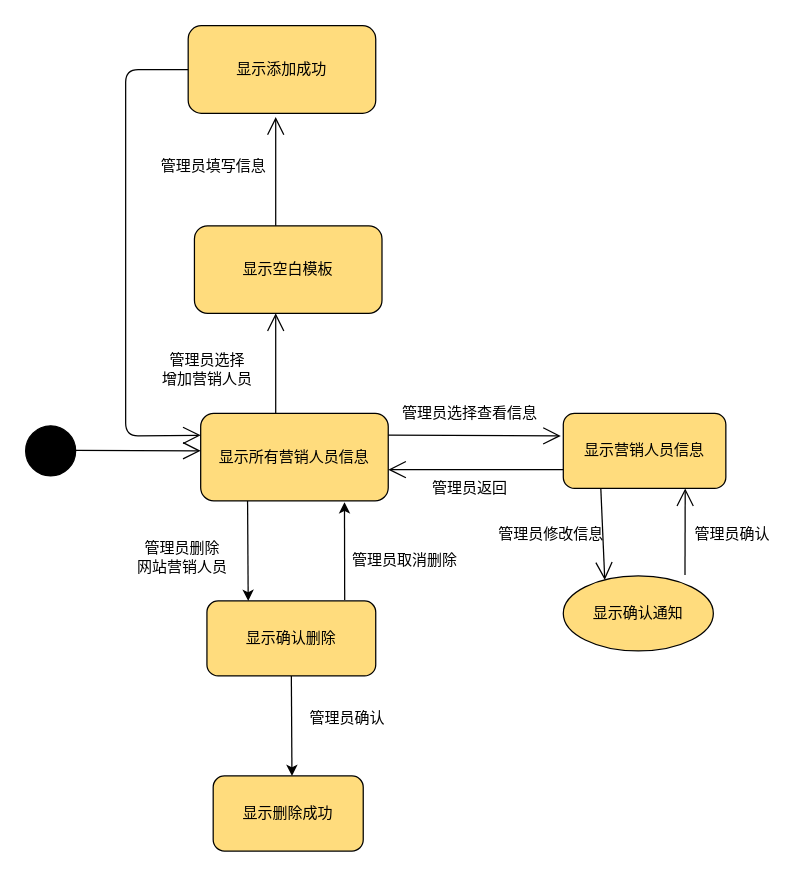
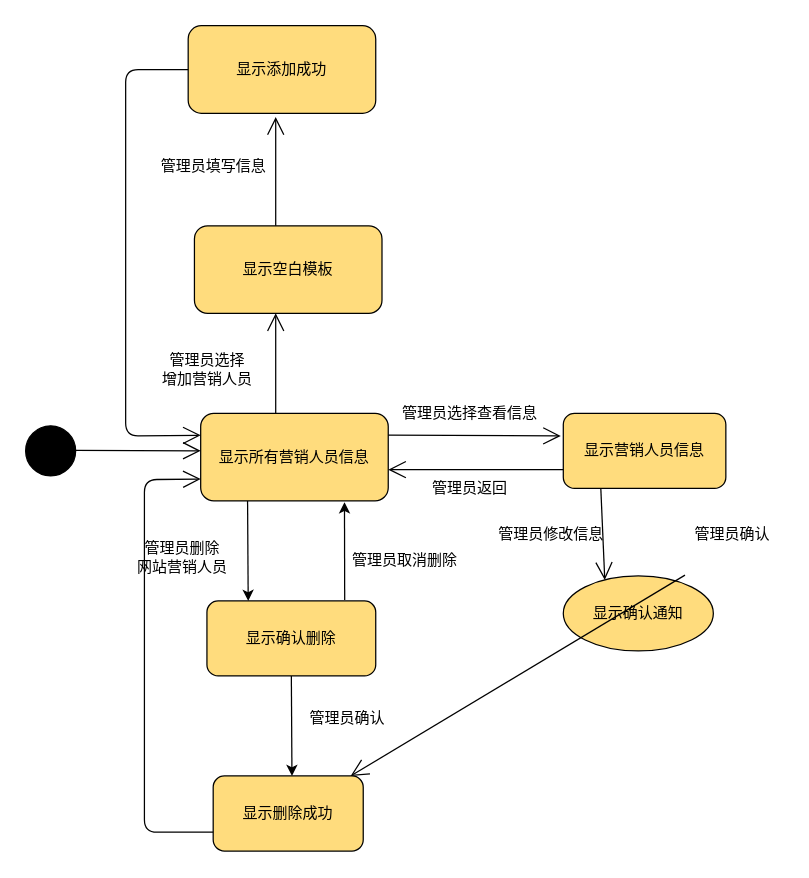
edge "显示确认通知" -> "显示营销人员信息": now "显示确认通知" -> "显示删除成功"
edge "显示删除成功" -> "显示所有营销人员信息": added
